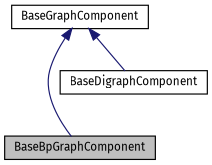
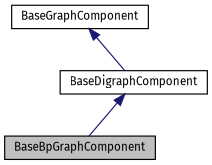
edge "BaseBpGraphComponent" -> "BaseGraphComponent": now "BaseBpGraphComponent" -> "BaseDigraphComponent"
